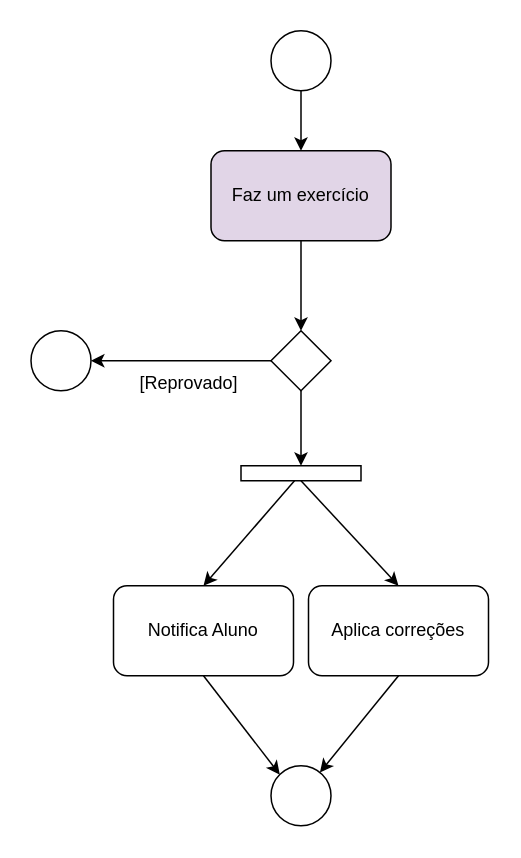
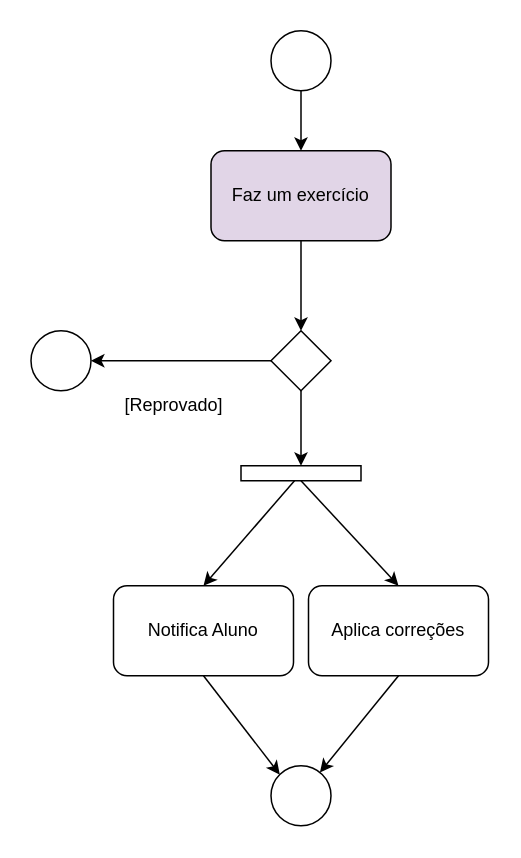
node "[Reprovado]": moved (188, 383) -> (173, 406)
